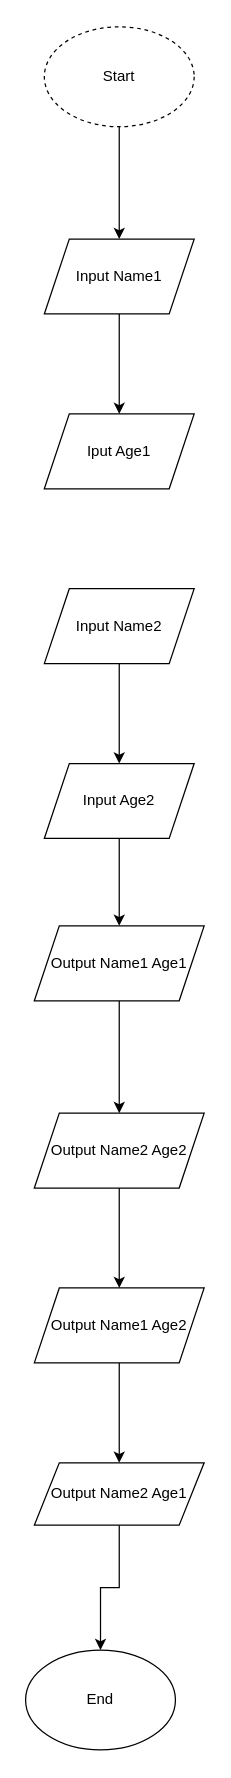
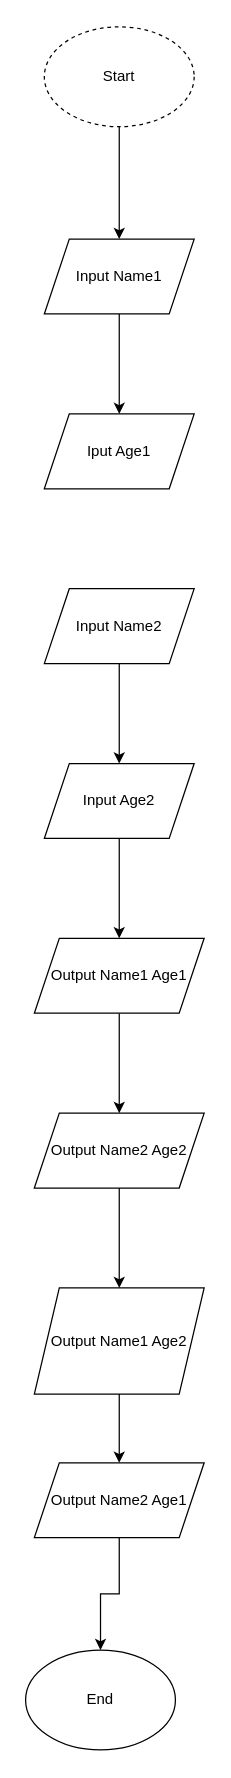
node "Output Name1 Age1": moved (119, 963) -> (119, 976)
node "Output Name1 Age2": size 170x75 -> 170x106
node "Output Name2 Age1": size 170x63 -> 170x75
